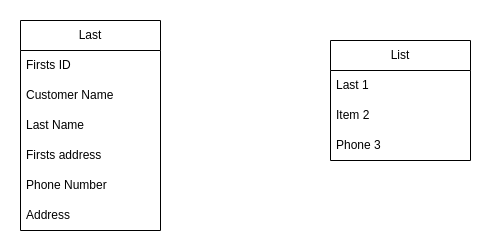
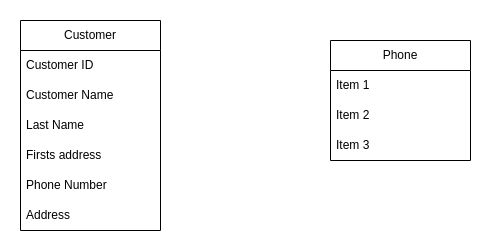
node "Last": label "Last" -> "Customer"
node "List": label "List" -> "Phone"
node "Firsts ID": label "Firsts ID" -> "Customer ID"
node "Last 1": label "Last 1" -> "Item 1"
node "Phone 3": label "Phone 3" -> "Item 3"
